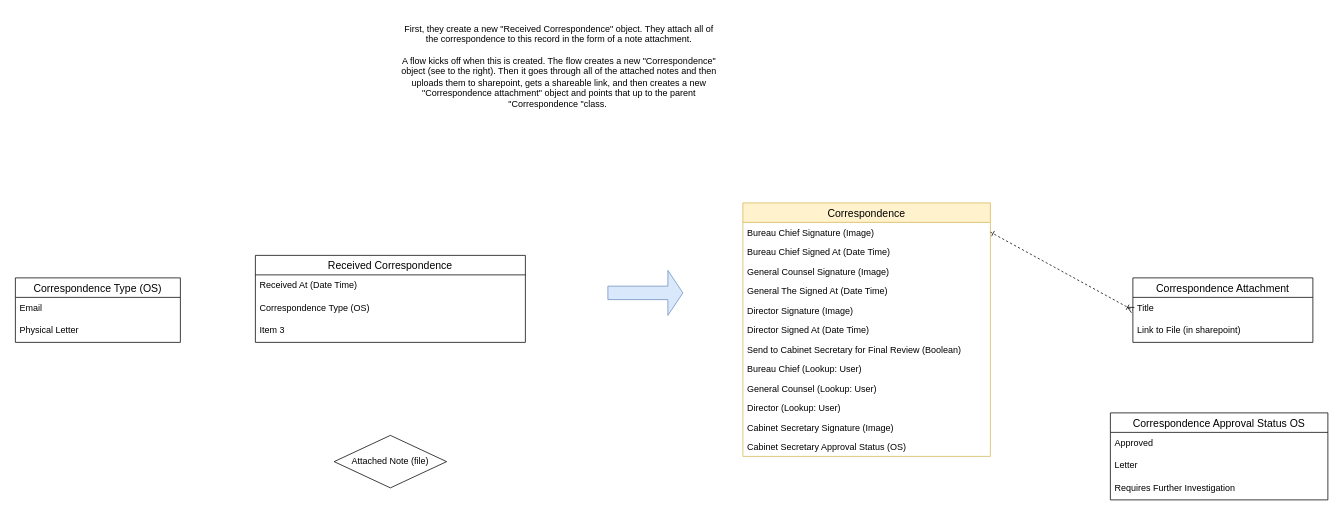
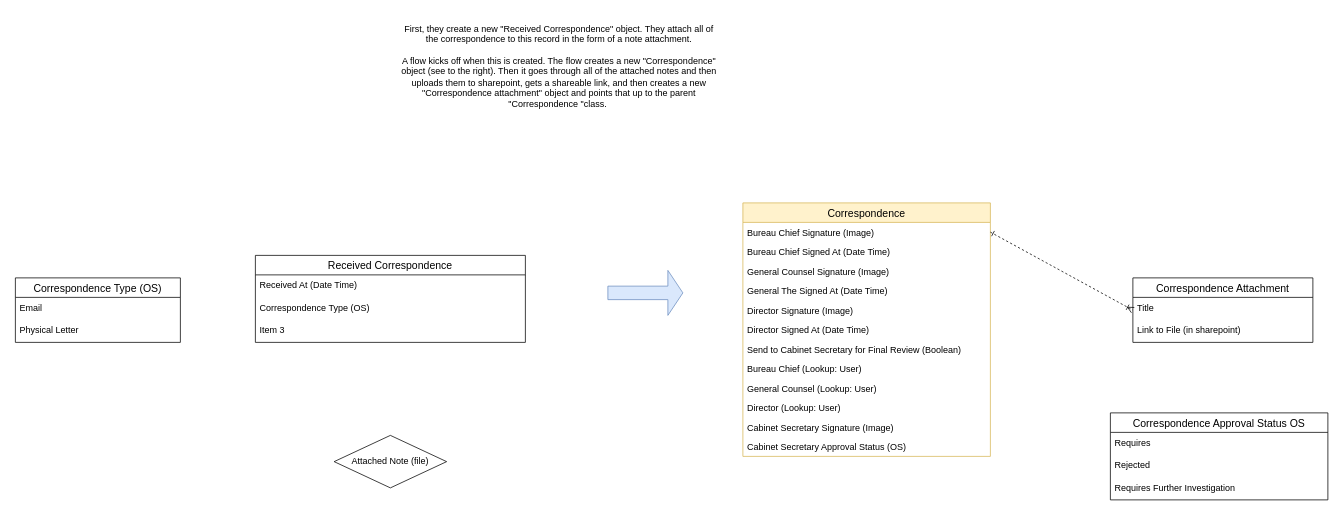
node "Approved": label "Approved" -> "Requires"
node "Letter": label "Letter" -> "Rejected"
